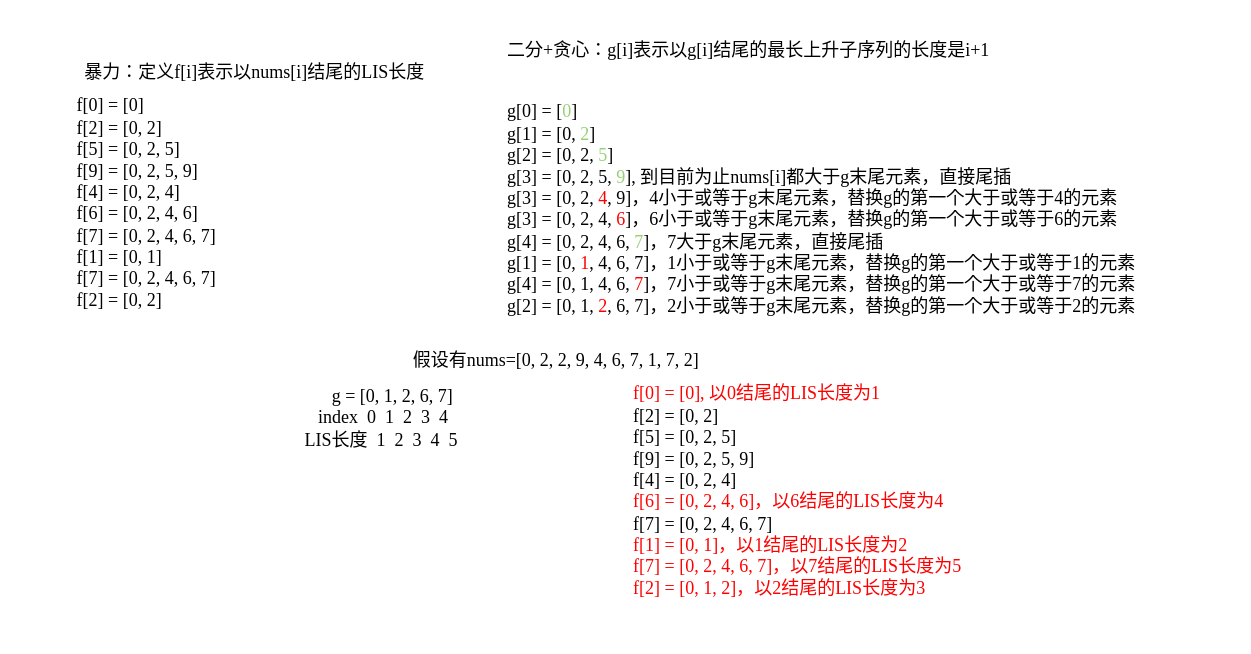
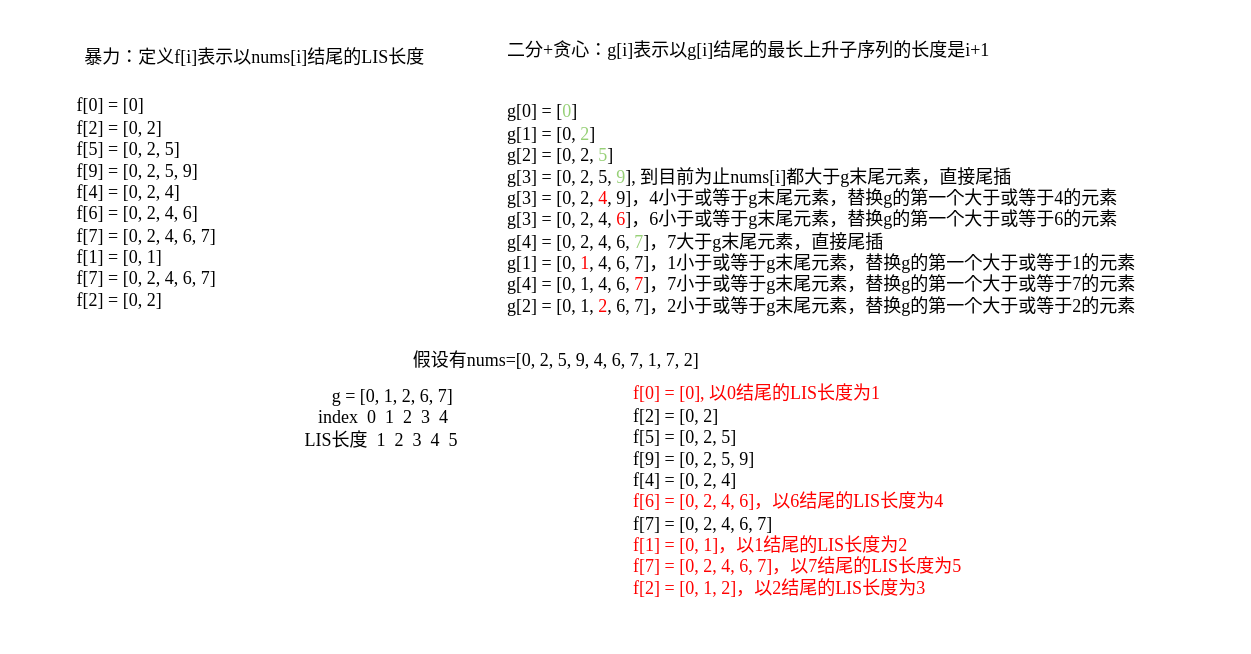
node "暴力：定义f[i]表示以nums[i]结尾的LIS长度": moved (255, 73) -> (255, 58)
node "假设有nums=[0, 2, 2, 9, 4, 6, 7, 1, 7, 2]": label "假设有nums=[0, 2, 2, 9, 4, 6, 7, 1, 7, 2]" -> "假设有nums=[0, 2, 5, 9, 4, 6, 7, 1, 7, 2]"
